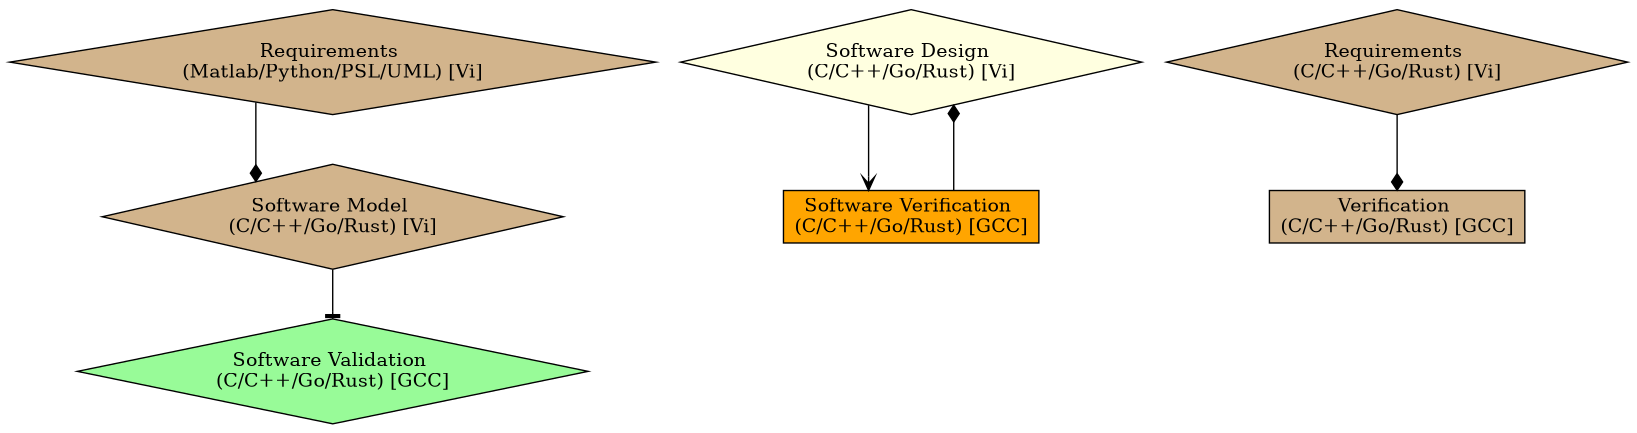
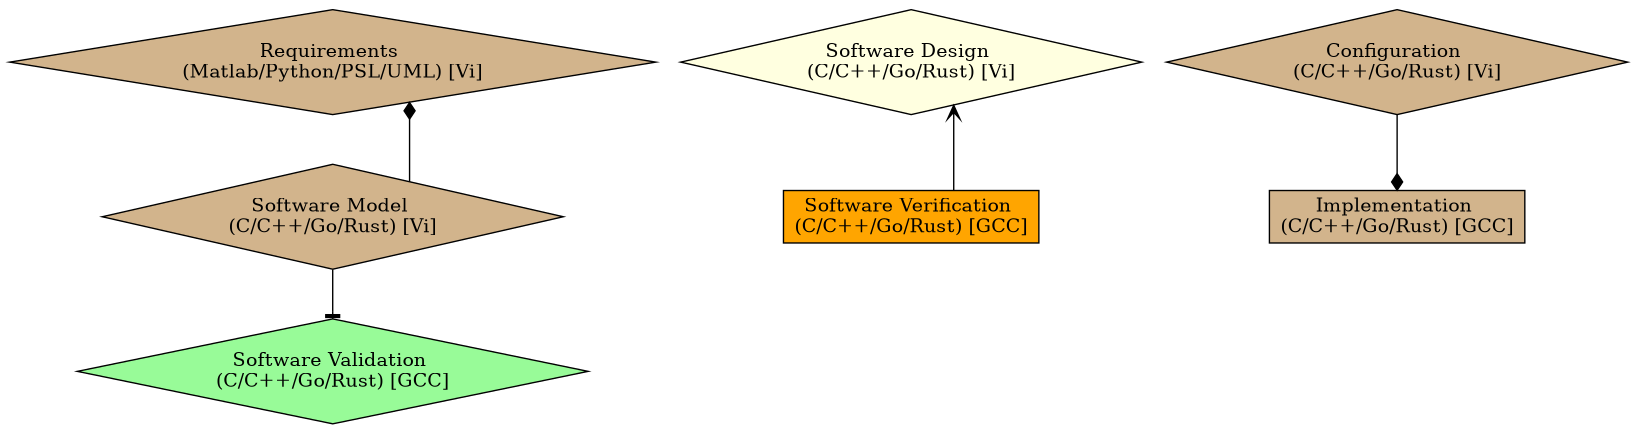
node "Requirements (C/C++/Go/Rust) [Vi]": label "Requirements (C/C++/Go/Rust) [Vi]" -> "Configuration (C/C++/Go/Rust) [Vi]"
edge "Requirements (Matlab/Python/PSL/UML) [Vi]" -> "Software Model (C/C++/Go/Rust) [Vi]": reversed
edge "Software Design (C/C++/Go/Rust) [Vi]" -> "Software Verification (C/C++/Go/Rust) [GCC]": removed
edge "Software Verification (C/C++/Go/Rust) [GCC]" -> "Software Design (C/C++/Go/Rust) [Vi]": arrowhead diamond -> vee
node "Verification (C/C++/Go/Rust) [GCC]": label "Verification (C/C++/Go/Rust) [GCC]" -> "Implementation (C/C++/Go/Rust) [GCC]"
